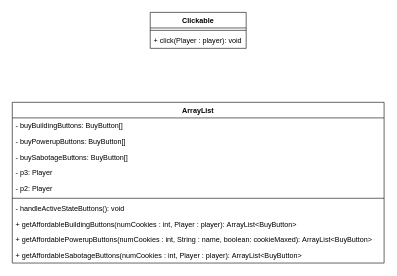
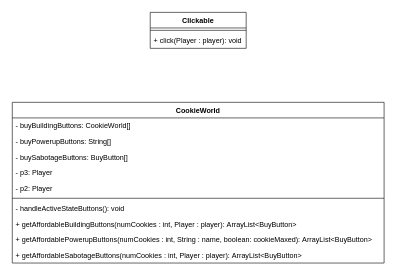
node "ArrayList": label "ArrayList" -> "CookieWorld"
node "- buyBuildingButtons: BuyButton[]": label "- buyBuildingButtons: BuyButton[]" -> "- buyBuildingButtons: CookieWorld[]"
node "- buyPowerupButtons: BuyButton[]": label "- buyPowerupButtons: BuyButton[]" -> "- buyPowerupButtons: String[]"
